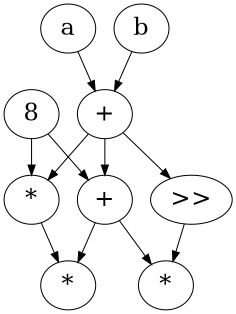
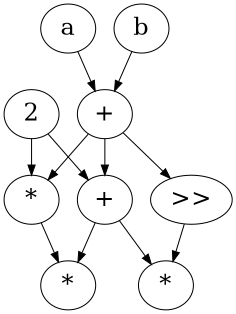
node "8": label "8" -> "2"
